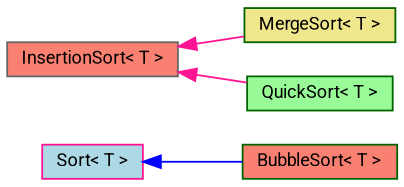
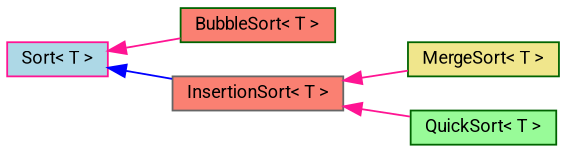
edge "InsertionSort< T >" -> "Sort< T >": added
edge "BubbleSort< T >" -> "Sort< T >": color blue -> deeppink
